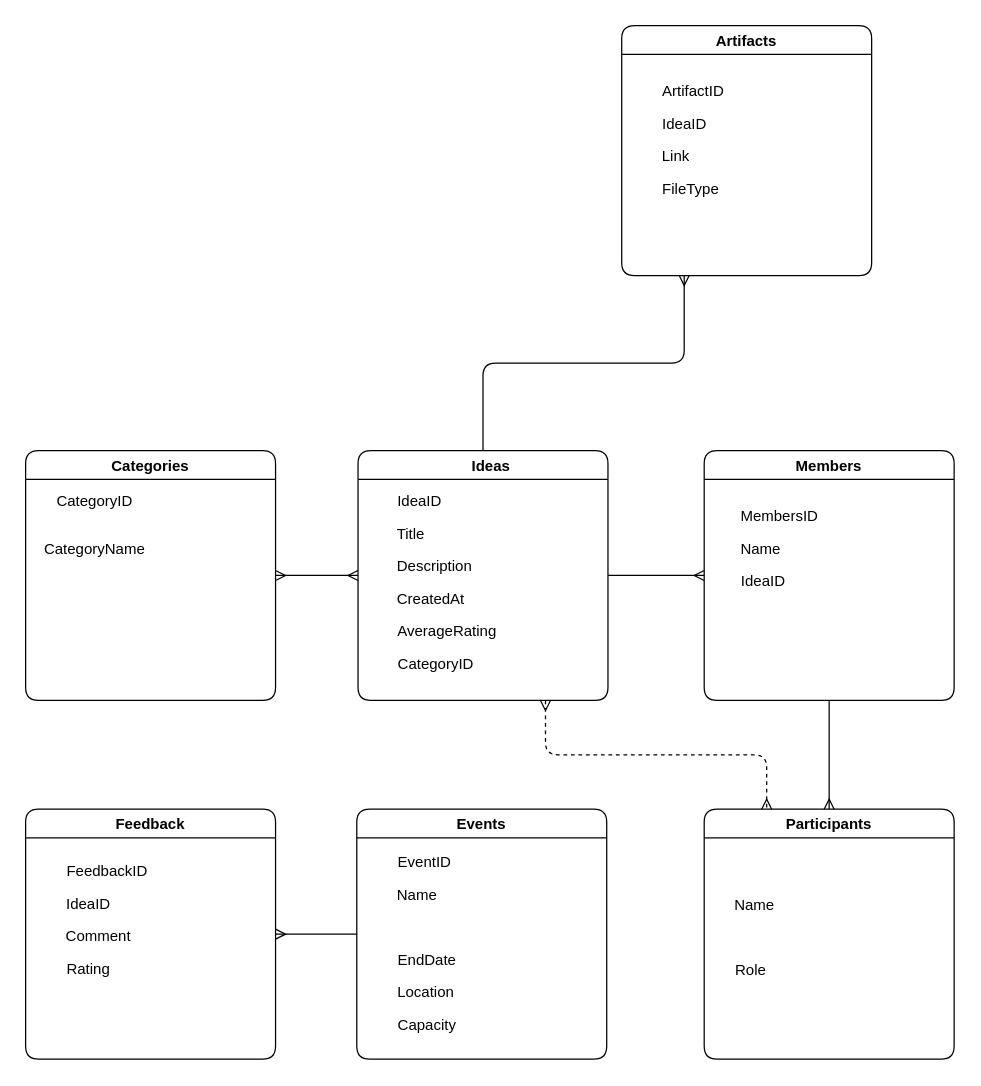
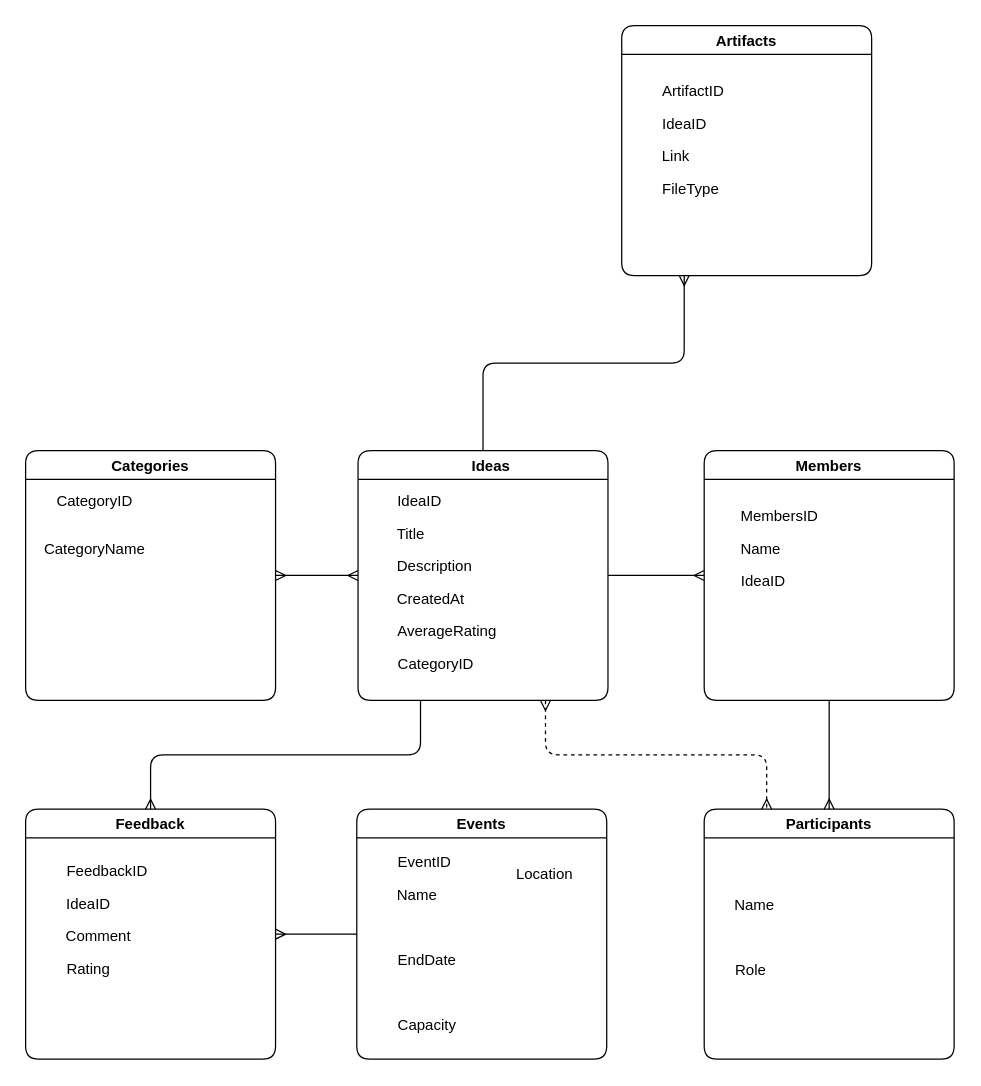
edge "Ideas" -> "Feedback": added
node "Location": moved (425, 993) -> (544, 874)
